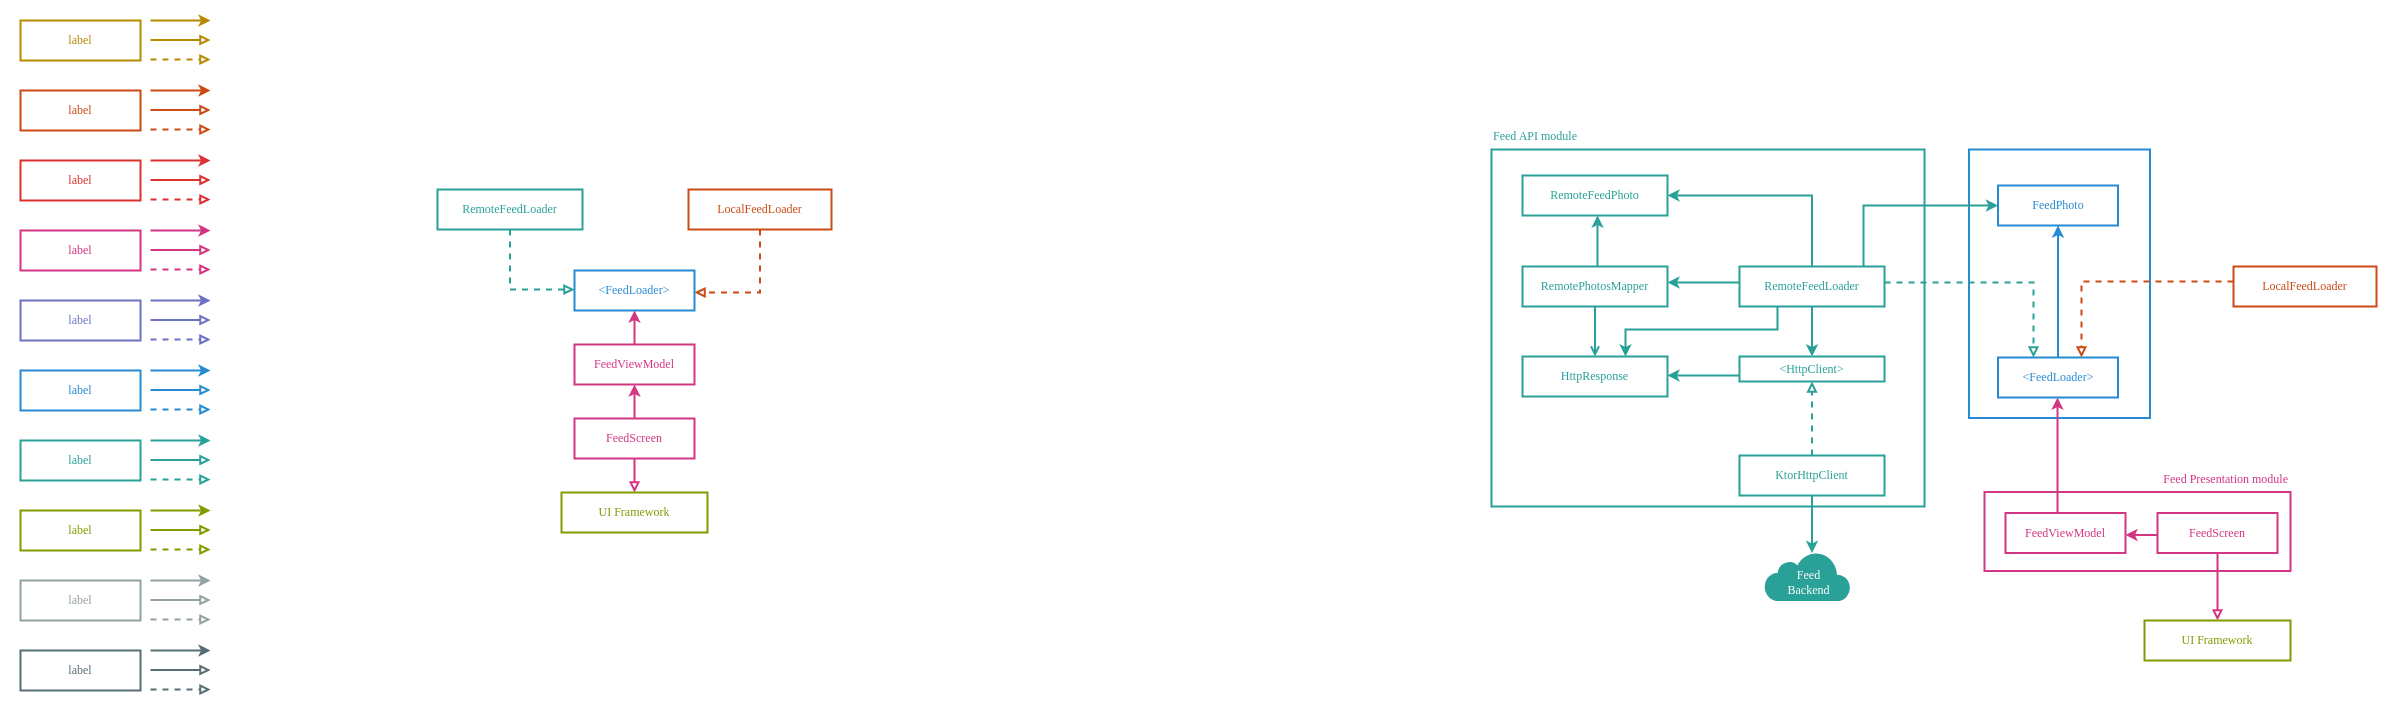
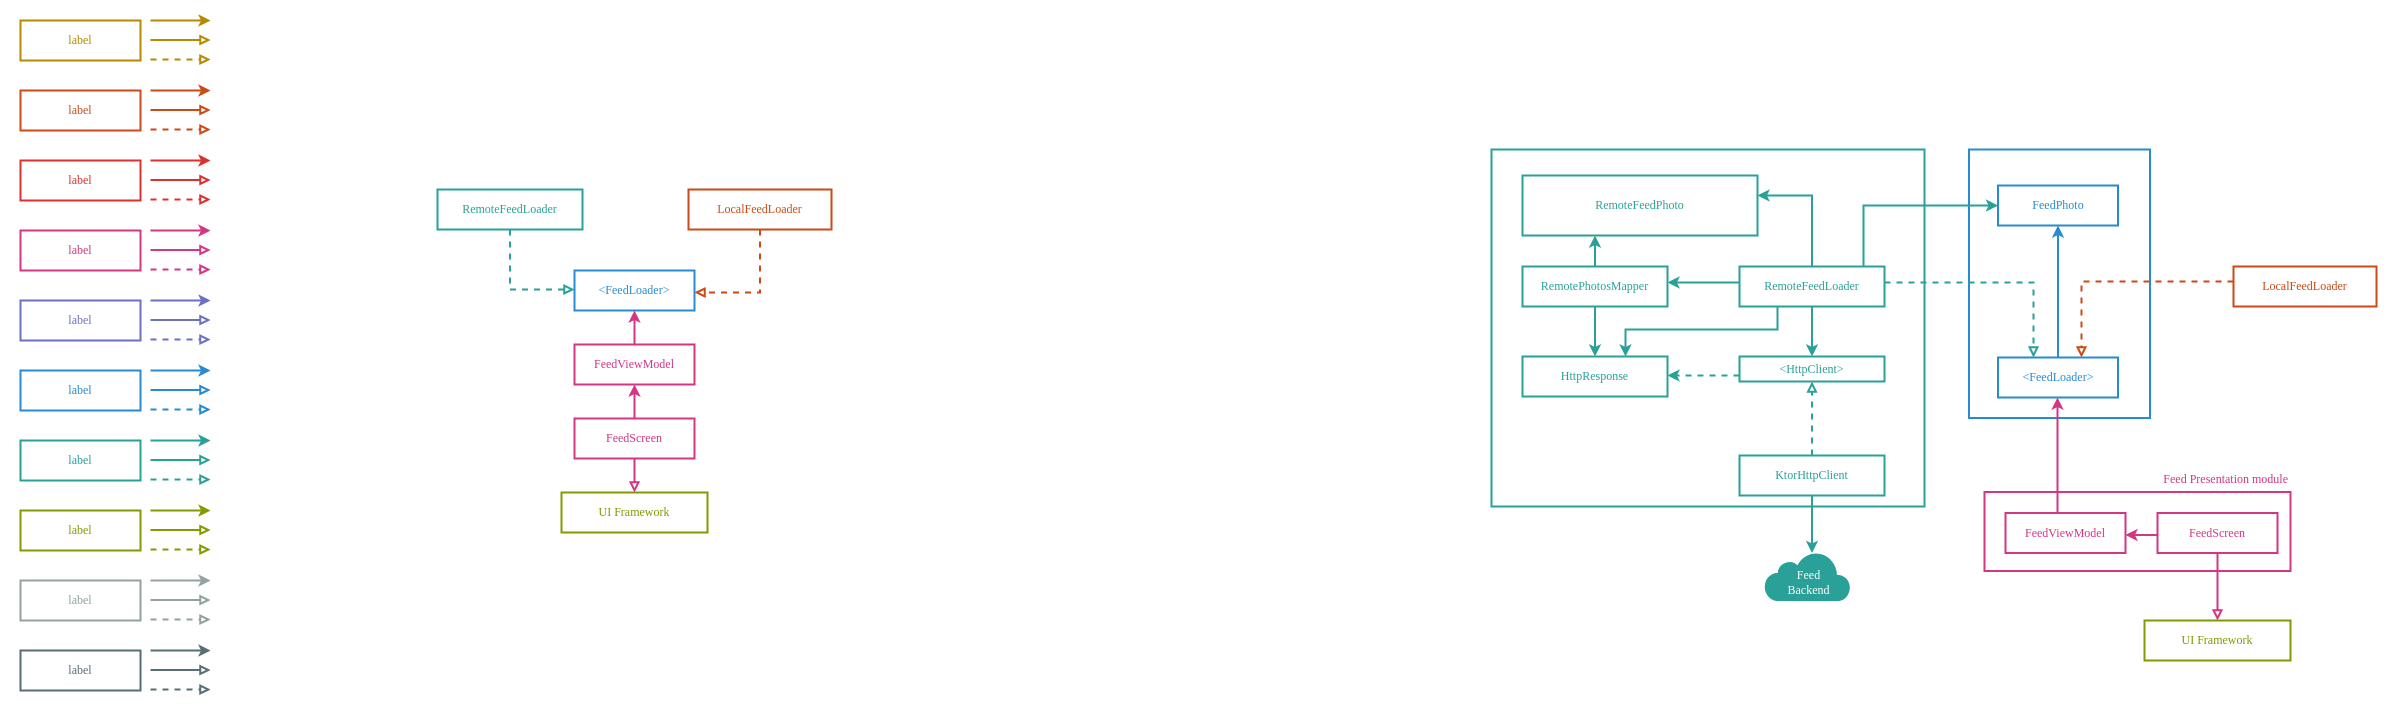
node "Feed API module": removed
node "RemoteFeedPhoto": size 145x40 -> 235x60
edge "RemotePhotosMapper" -> "HttpResponse": arrowhead open -> classic
edge "<HttpClient>" -> "HttpResponse": style solid -> dashed
